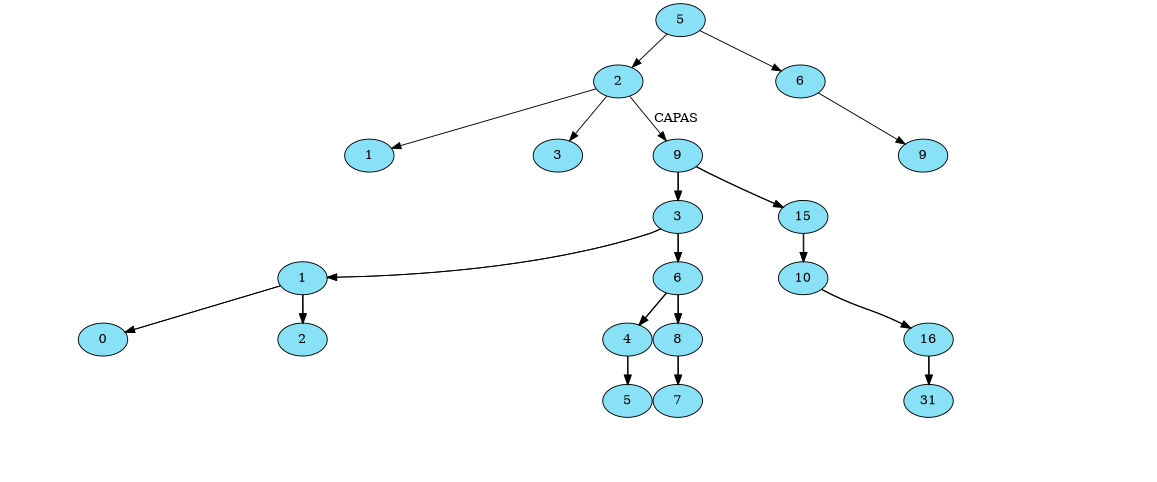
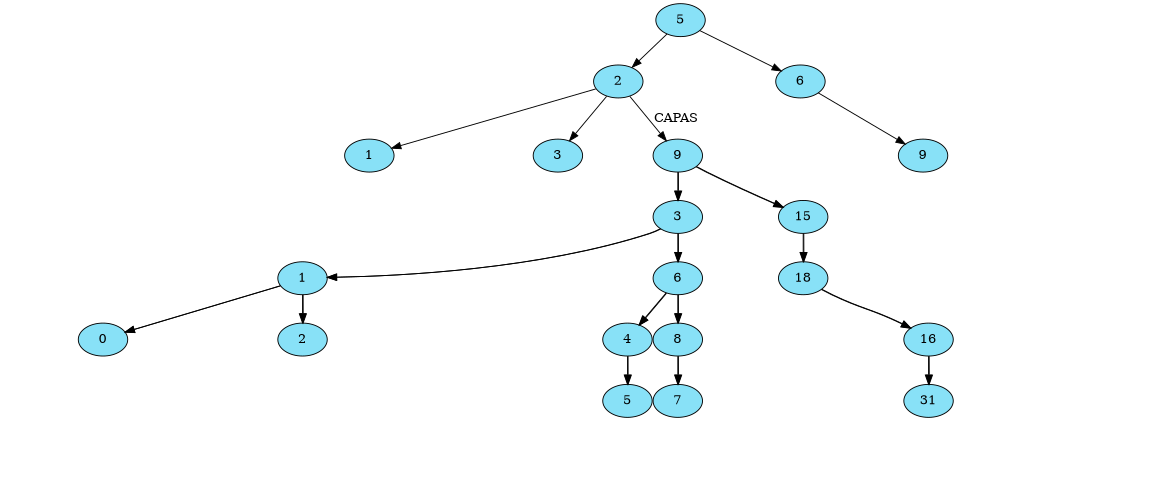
node "10": label "10" -> "18"
